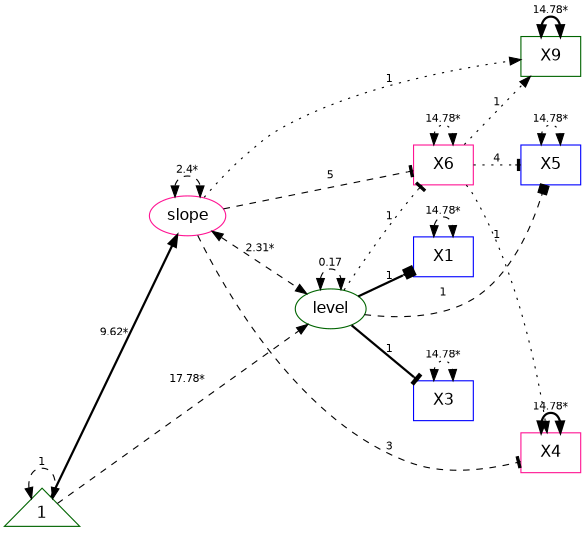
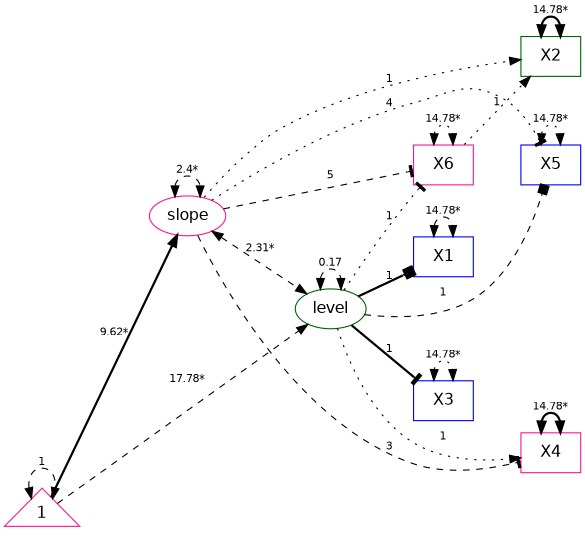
node "X9": label "X9" -> "X2"
edge "X6" -> "X5": now "slope" -> "X5"
edge "X6" -> "X4": now "level" -> "X4"
node "1": color darkgreen -> deeppink
